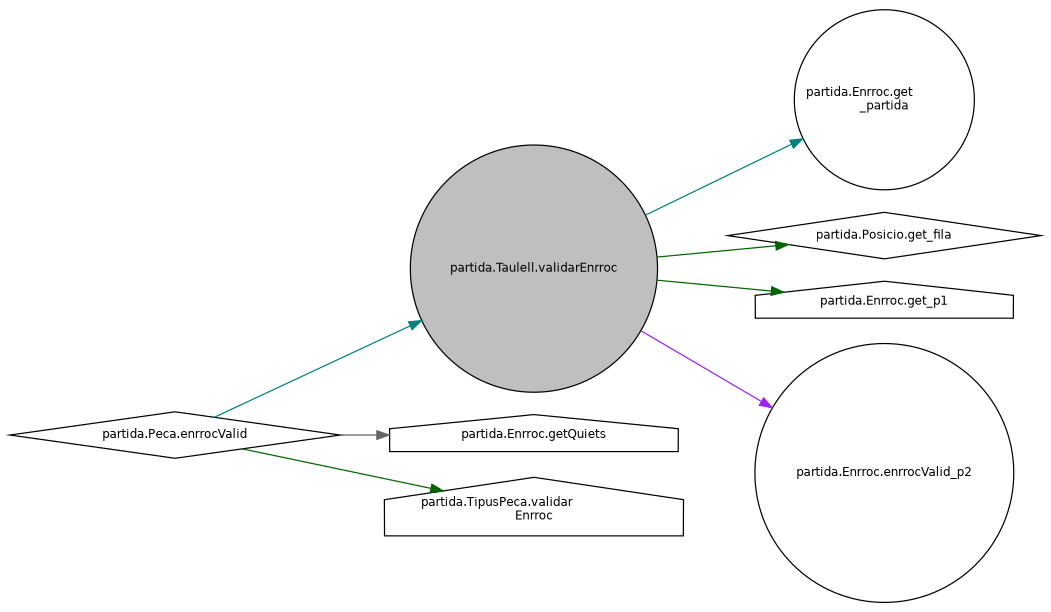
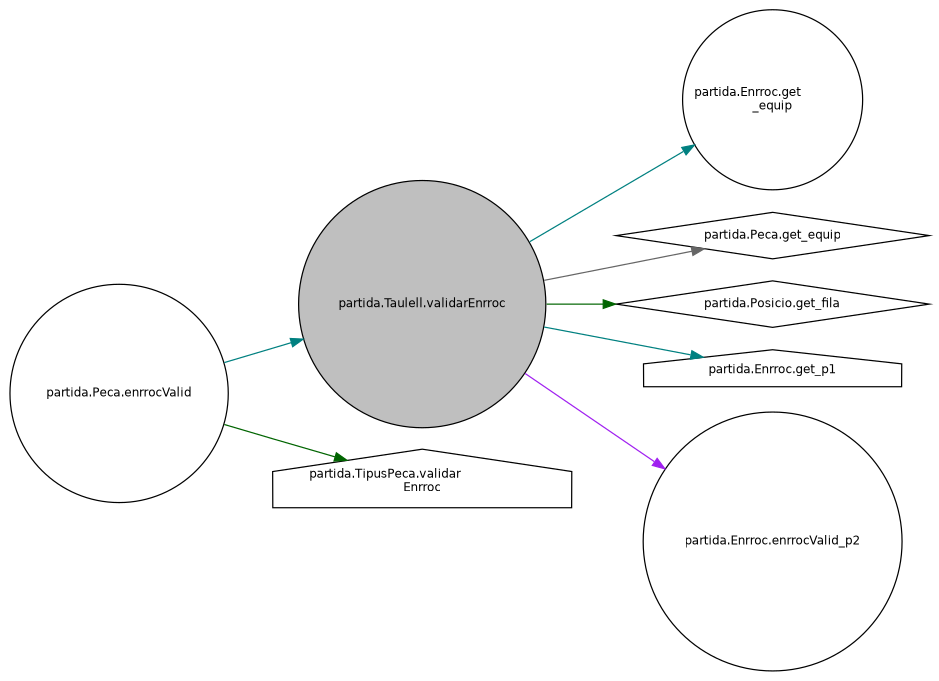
node "partida.Enrroc.get _partida": label "partida.Enrroc.get _partida" -> "partida.Enrroc.get _equip"
node "partida.Peca.get_equip": added
edge "partida.Taulell.validarEnrroc" -> "partida.Enrroc.get_p1": color darkgreen -> teal
node "partida.Peca.enrrocValid": shape diamond -> circle
node "partida.Enrroc.getQuiets": removed
